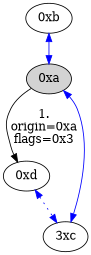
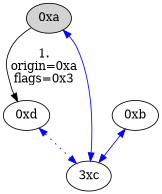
edge "0xb" -- "0xa": now "0xb" -- "3xc"
